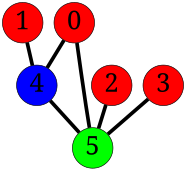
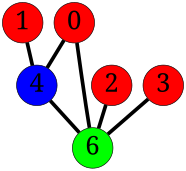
node "5": label "5" -> "6"
